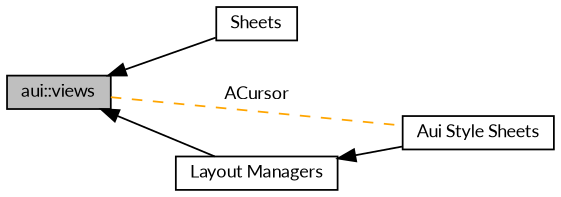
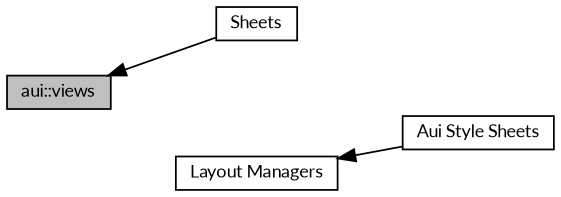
edge "aui::views" -- "Aui Style Sheets": removed, label "ACursor"
edge "Layout Managers" -> "aui::views": removed
